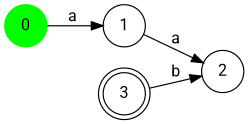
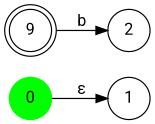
edge "0" -> "1": label "a" -> "ε"
edge "1" -> "2": removed, label "a"
node "3": label "3" -> "9"
